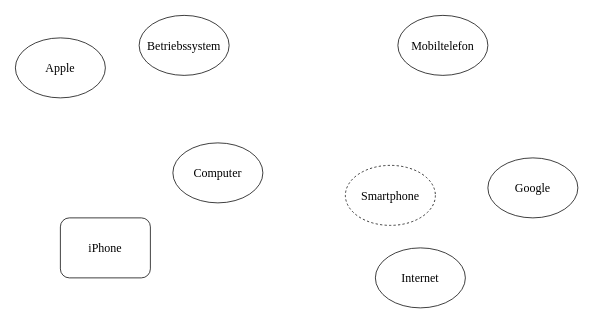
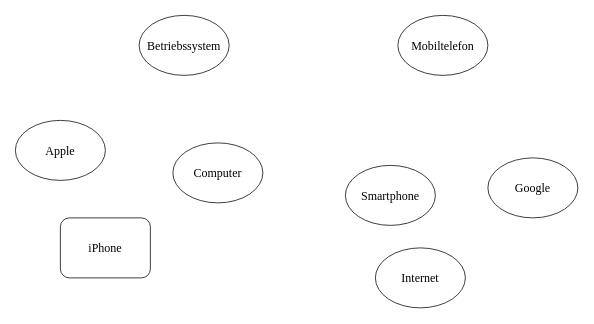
node "Apple": moved (60, 68) -> (60, 150)
node "Smartphone": style dashed -> solid
